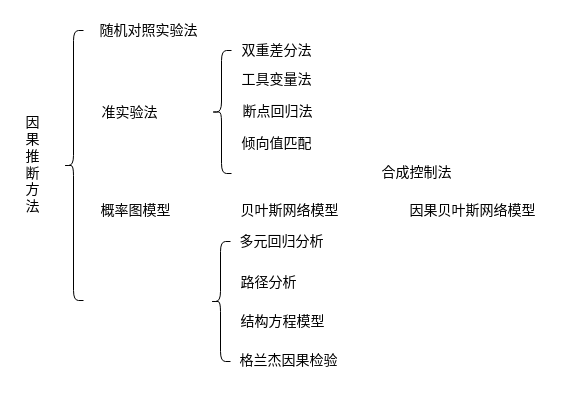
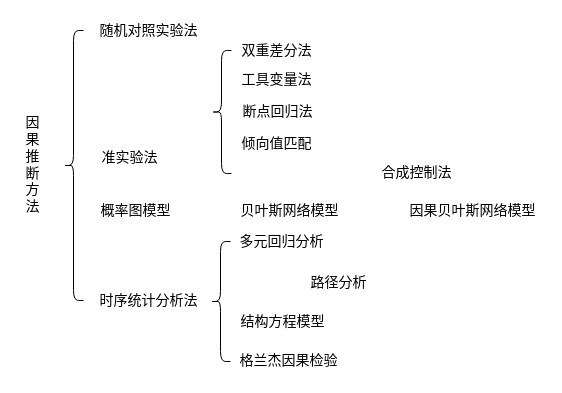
node "准实验法": moved (130, 113) -> (130, 158)
node "路径分析": moved (269, 283) -> (339, 283)
node "时序统计分析法": added
